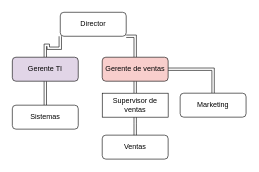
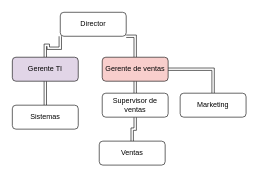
node "Supervisor de ventas": shape rectangle -> rounded rectangle
node "Ventas": moved (135, 147) -> (132, 153)
